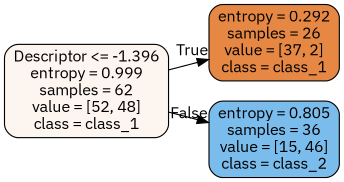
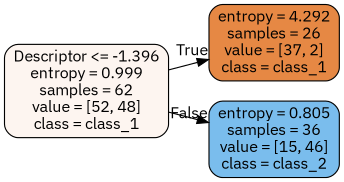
node "entropy = 0.292 samples = 26 value = [37, 2] class = class_1": label "entropy = 0.292 samples = 26 value = [37, 2] class = class_1" -> "entropy = 4.292 samples = 26 value = [37, 2] class = class_1"
